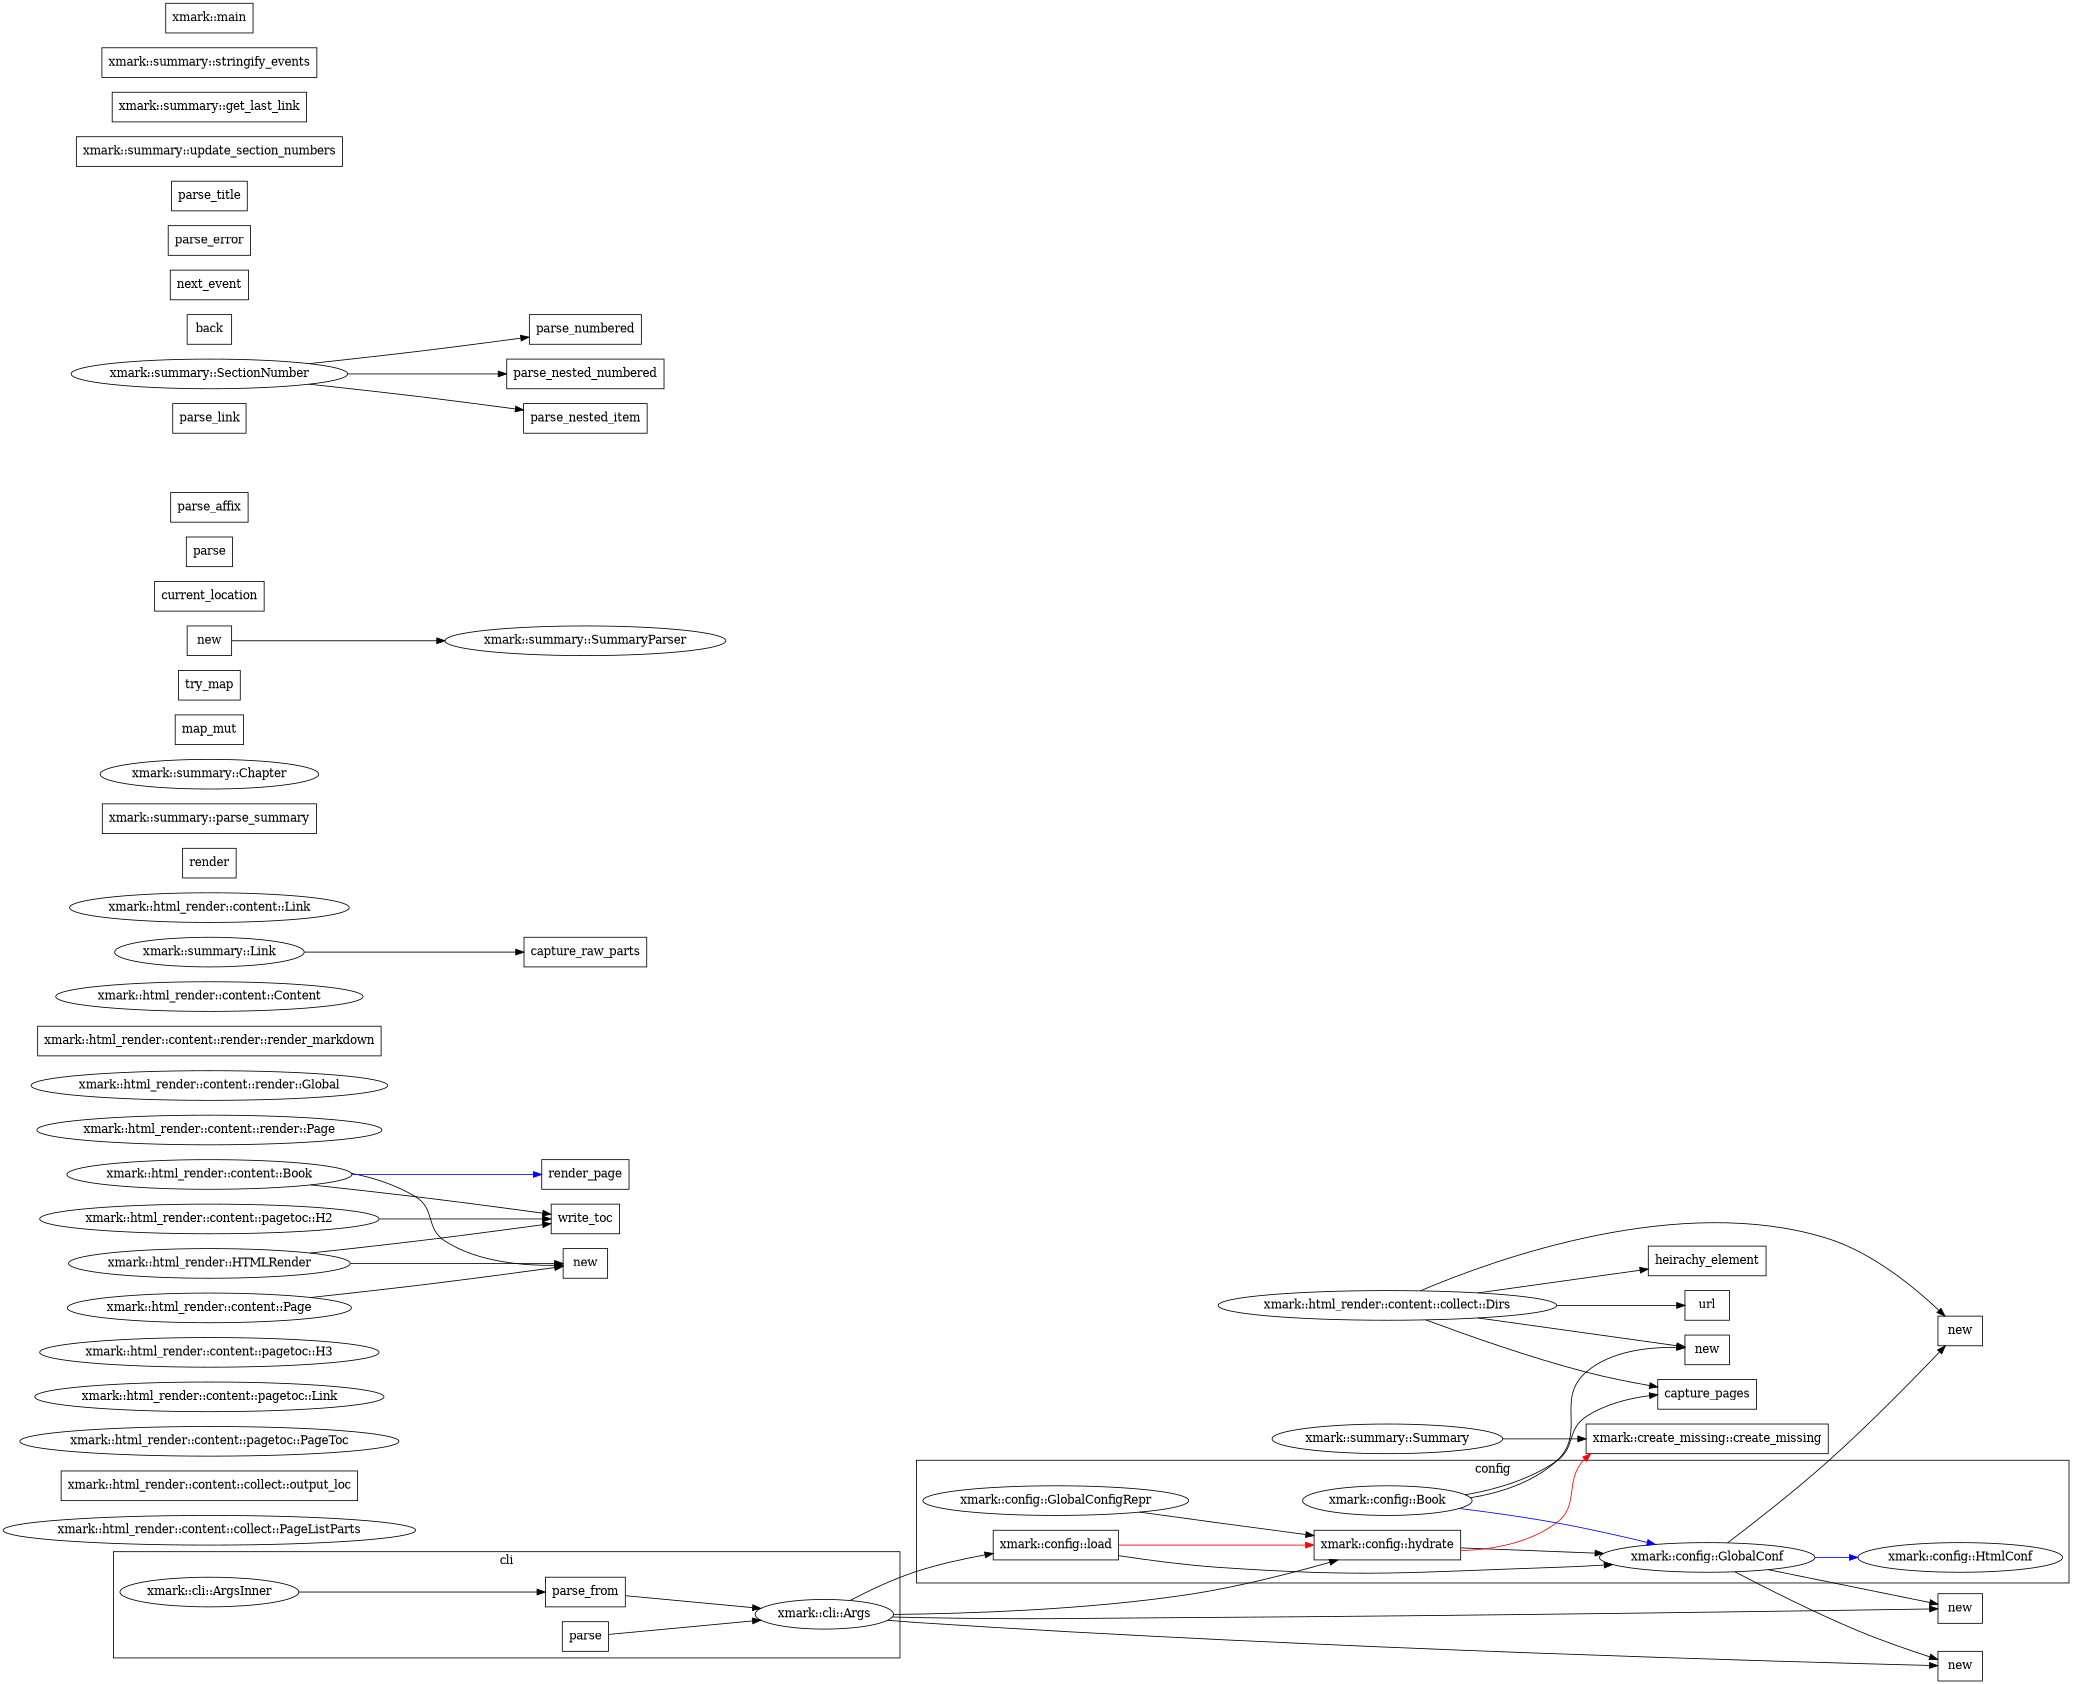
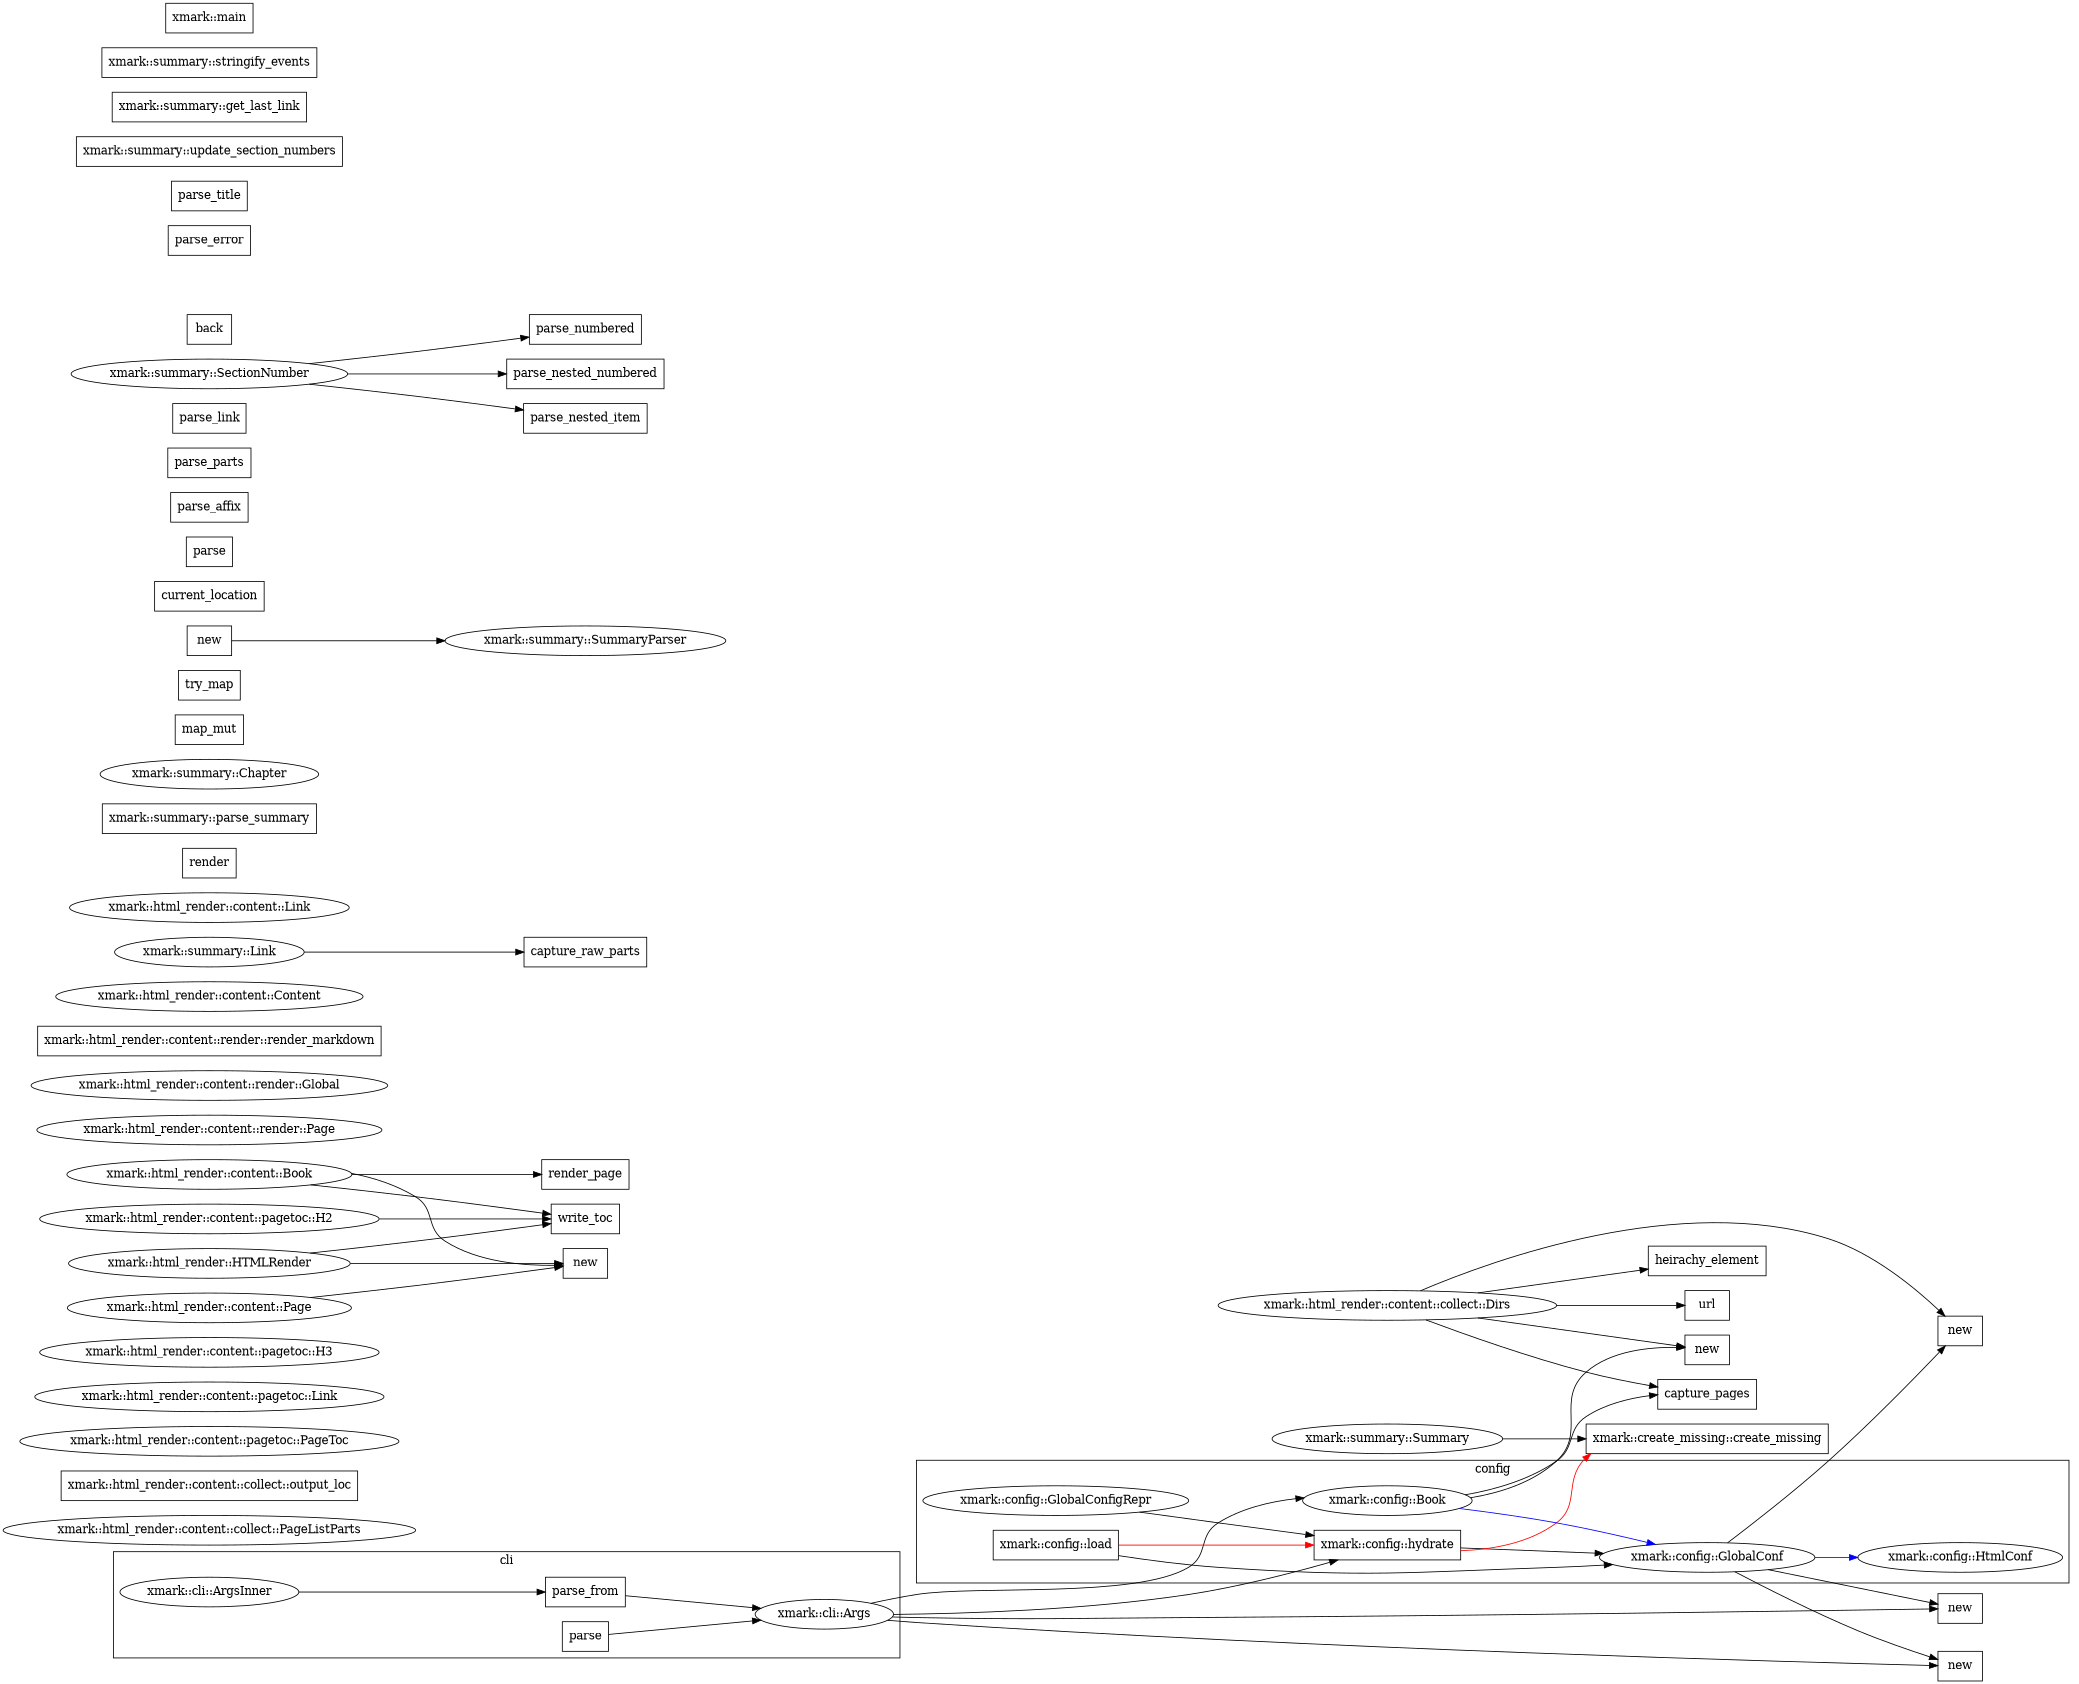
node "next_event": removed
node "parse_parts": added
edge "xmark::html_render::content::Book" -> "render_page": color blue -> black
edge "xmark::cli::Args" -> "xmark::config::load": now "xmark::cli::Args" -> "xmark::config::Book"
